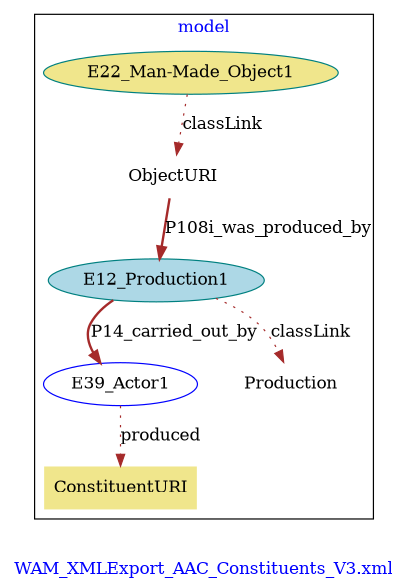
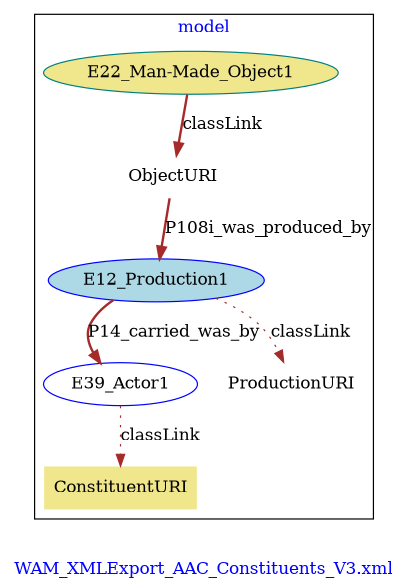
edge "E22_Man-Made_Object1" -> "ObjectURI": style dotted -> bold
node "E12_Production1": color teal -> blue
edge "E12_Production1" -> "E39_Actor1": label "P14_carried_out_by" -> "P14_carried_was_by"
node "Production": label "Production" -> "ProductionURI"
edge "E39_Actor1" -> "ConstituentURI": label "produced" -> "classLink"
